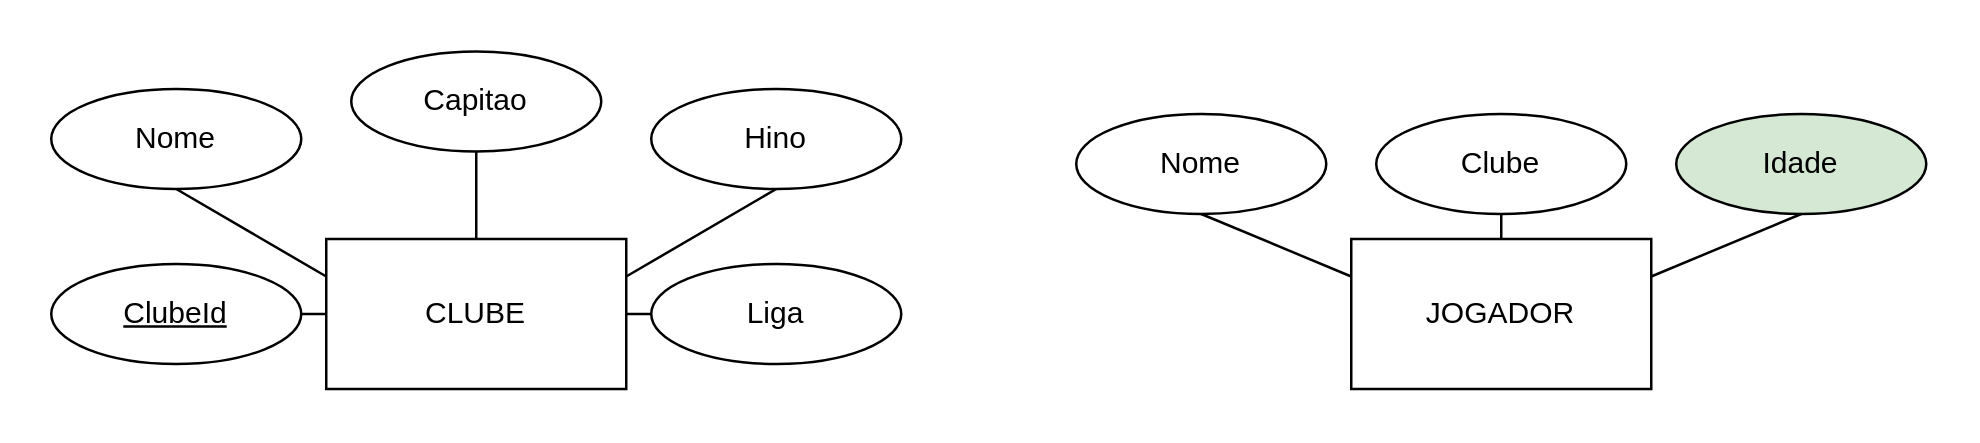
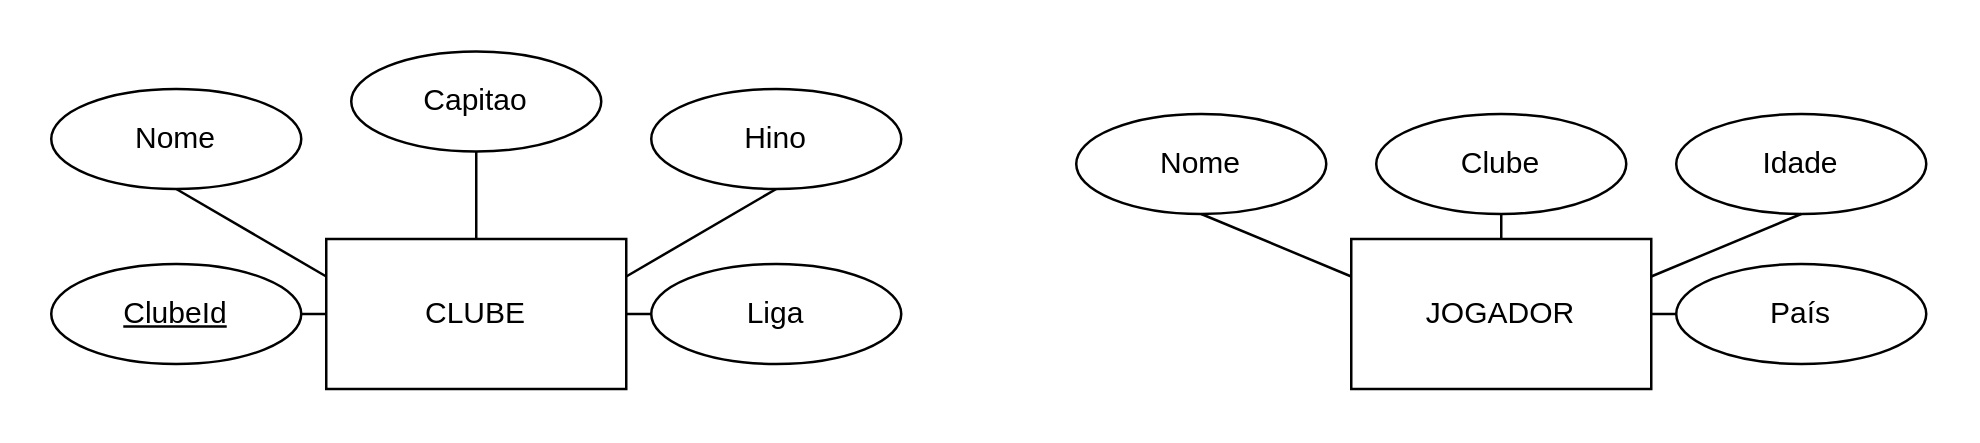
node "Idade": fillcolor #d5e8d4 -> #ffffff
edge "JOGADOR" -- "País": added
node "País": added
